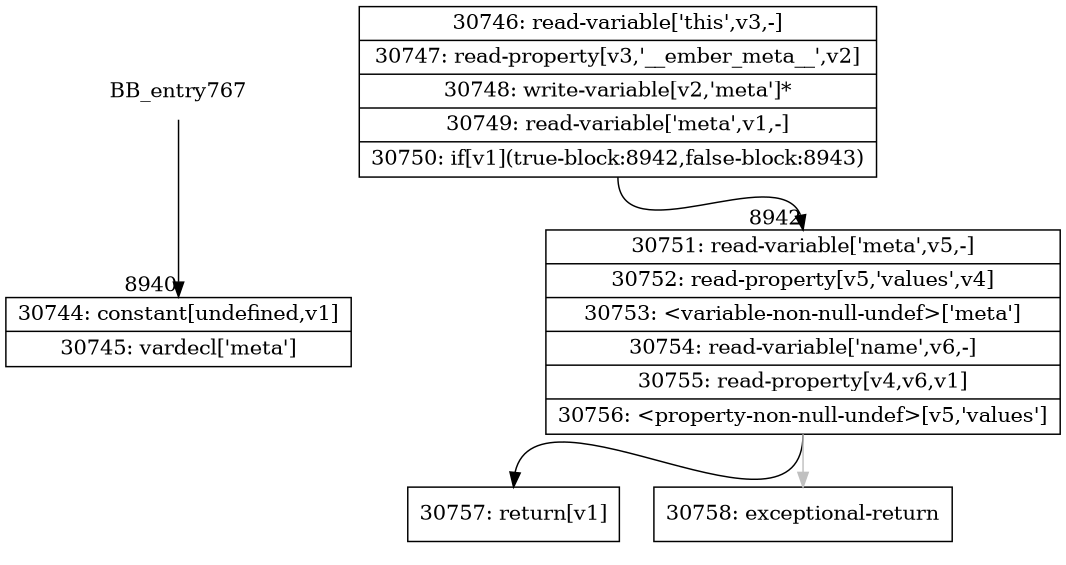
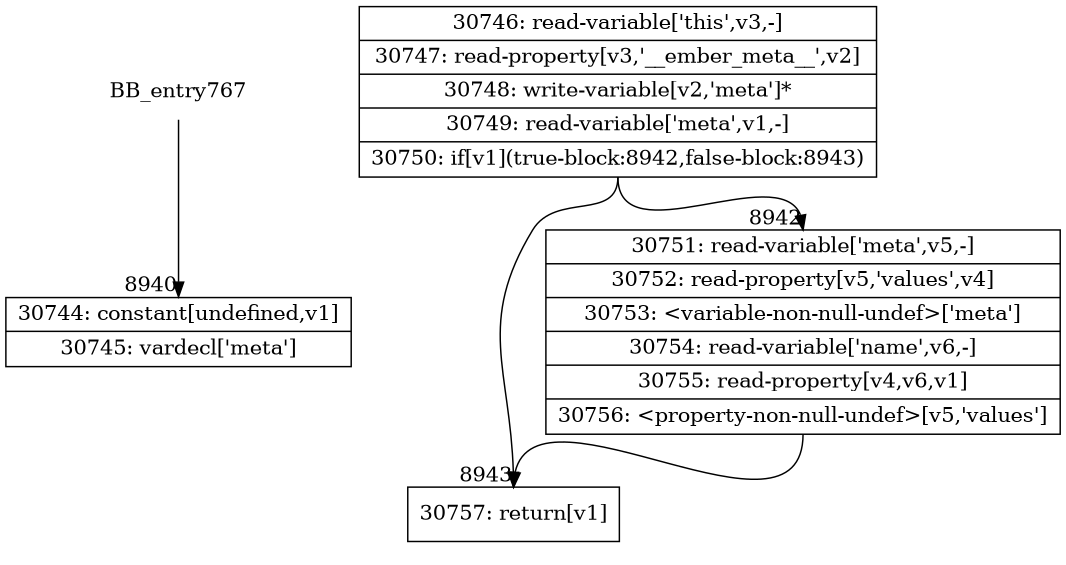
edge "30746: read-variable['this',v3,-]" -> "30757: return[v1]": added
node "30758: exceptional-return": removed
